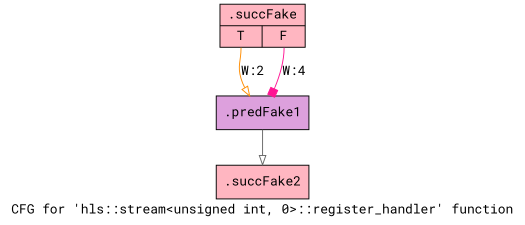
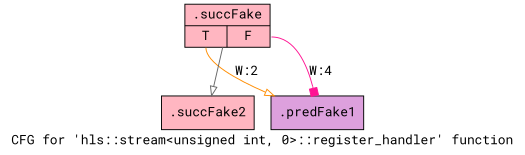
edge ".predFake1" -> ".succFake2": now ".succFake" -> ".succFake2"
